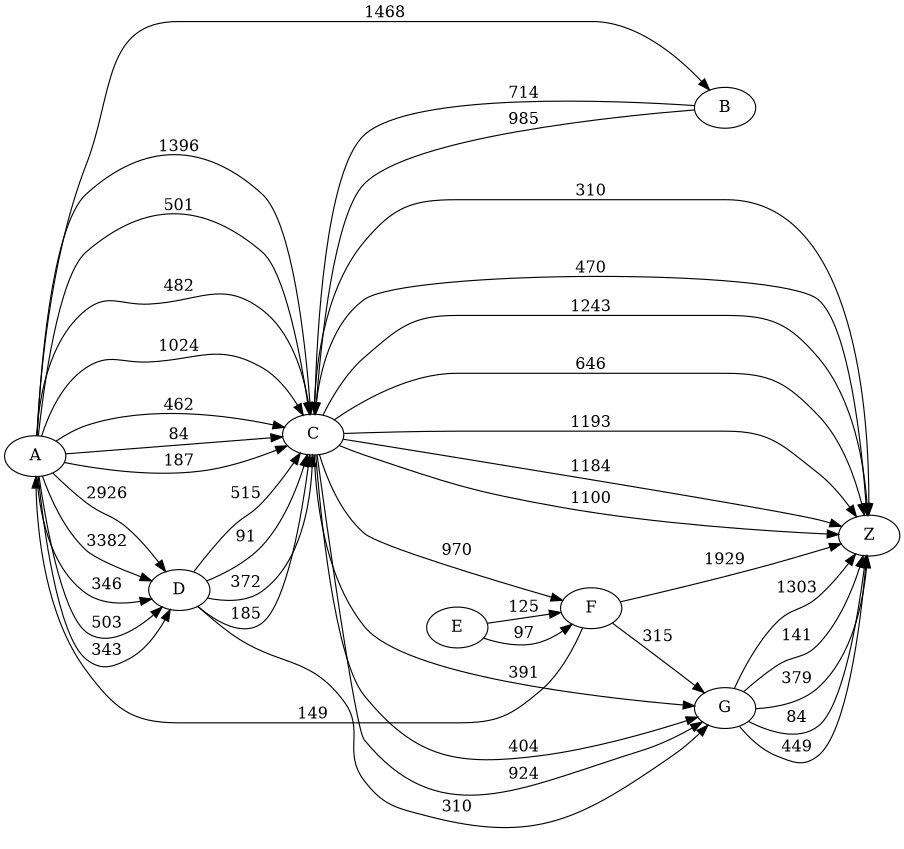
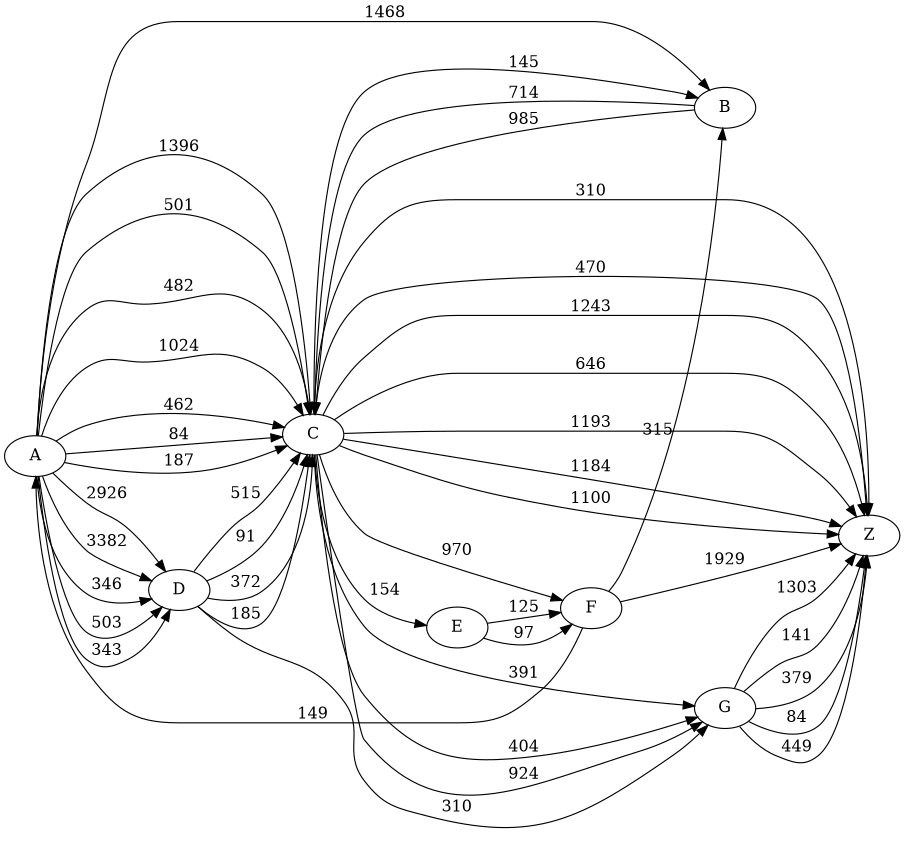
edge "C" -> "B": added, label "145"
edge "C" -> "E": added, label "154"
edge "F" -> "G": now "F" -> "B"
